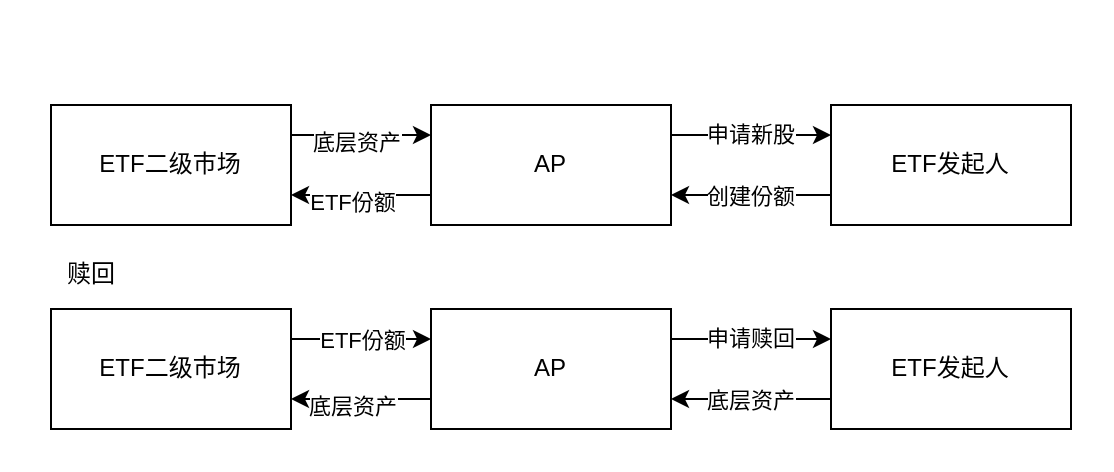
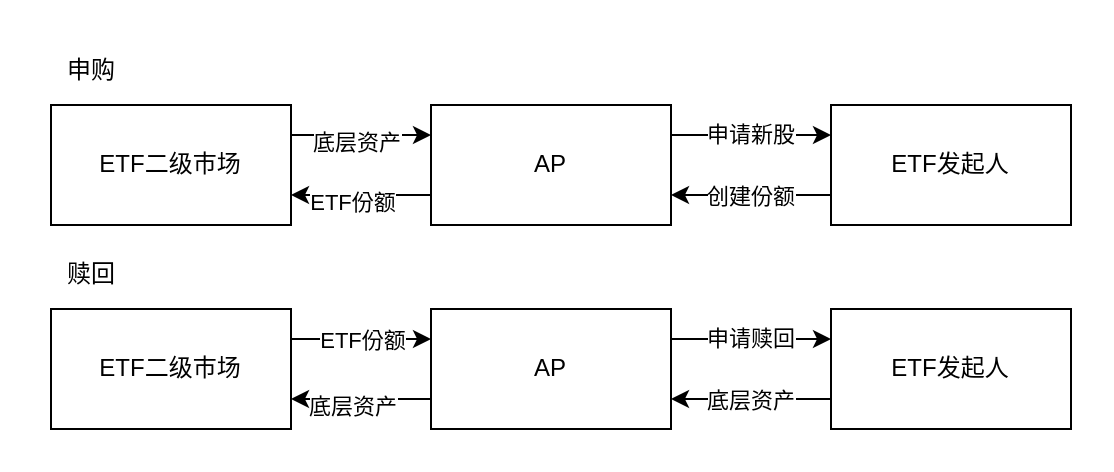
node "申购": added
